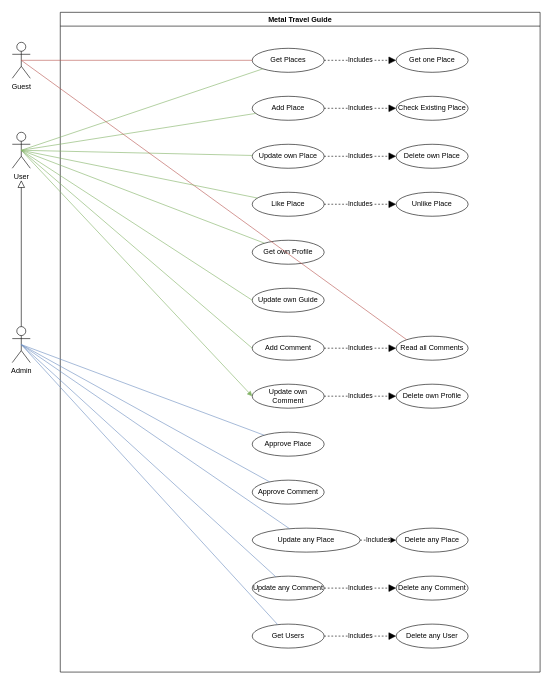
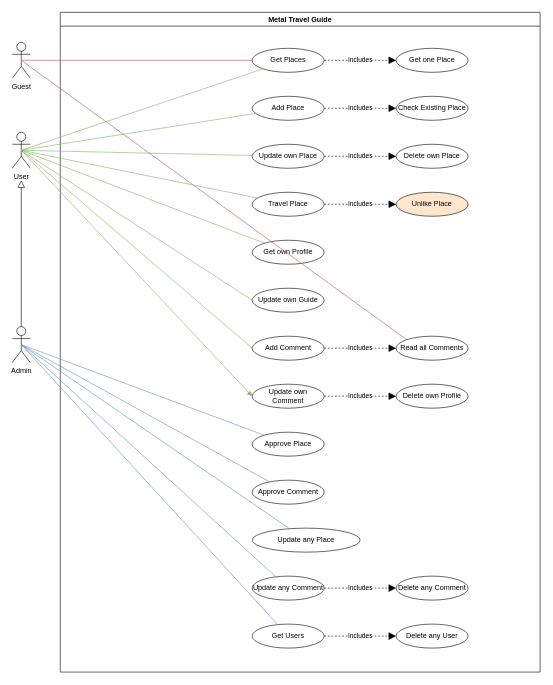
node "Like Place": label "Like Place" -> "Travel Place"
node "Unlike Place": fillcolor #ffffff -> #ffe6cc
edge "Update any Place" -> "Delete any Place": removed, label "Includes"
node "Delete any Place": removed
